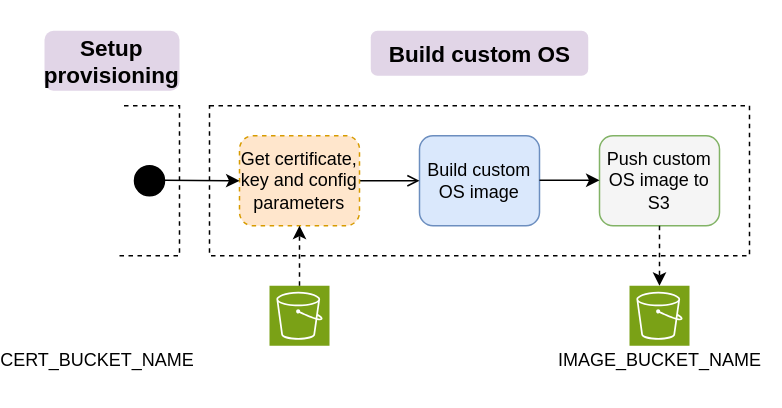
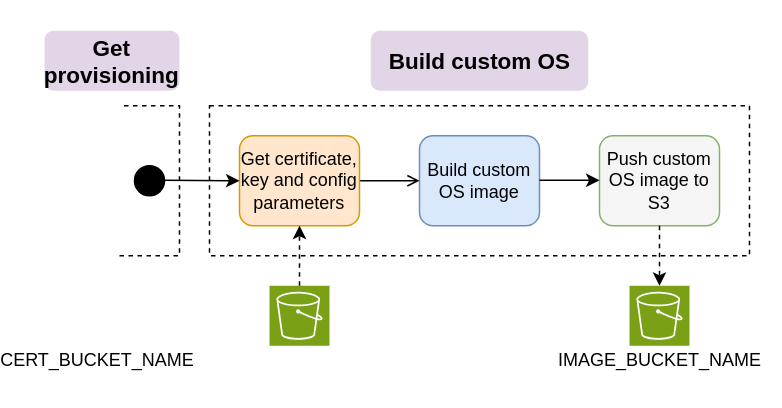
node "Build custom OS": size 218x45 -> 218x60
node "Setup provisioning": label "Setup provisioning" -> "Get provisioning"
node "Get certificate, key and config parameters": style dashed -> solid
